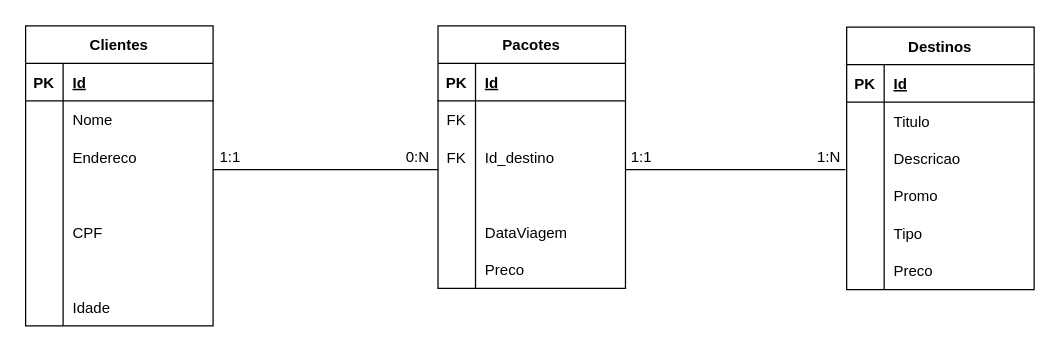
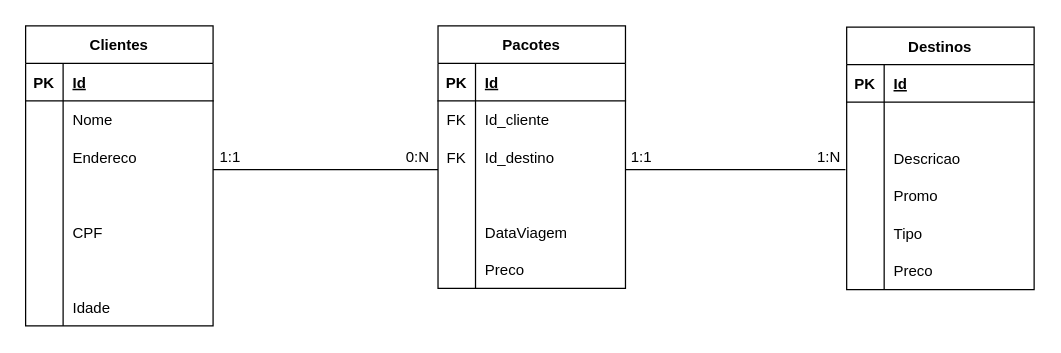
node "Id_cliente": added
node "Titulo": removed
